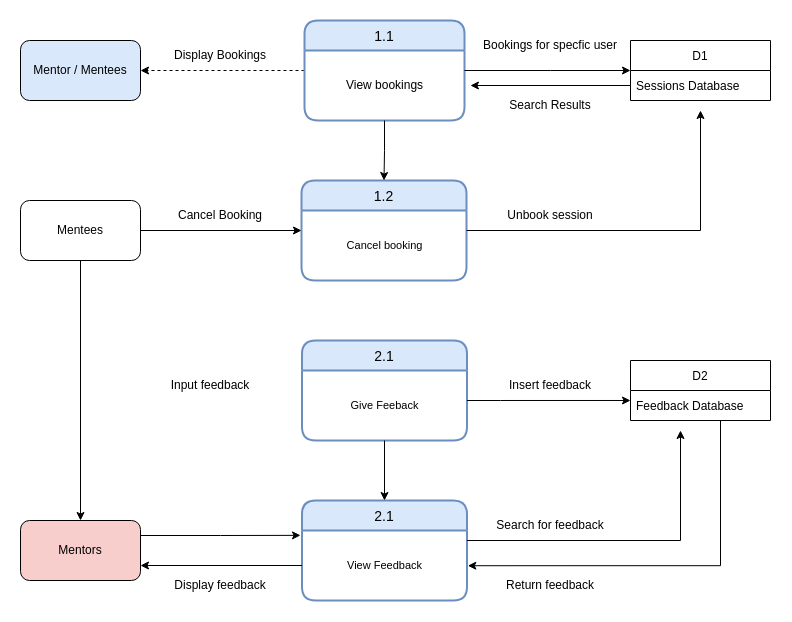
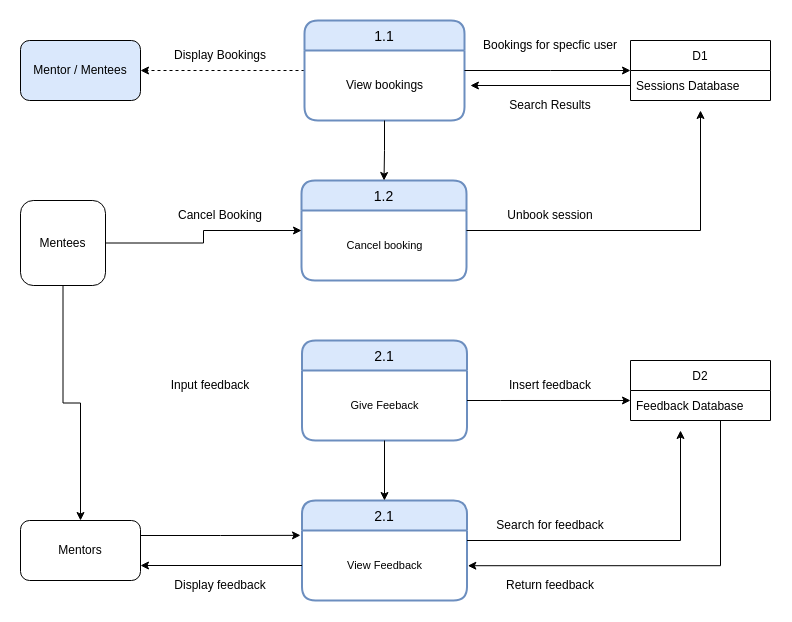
node "Mentees": size 120x60 -> 85x85
node "Mentors": fillcolor #f8cecc -> #ffffff
